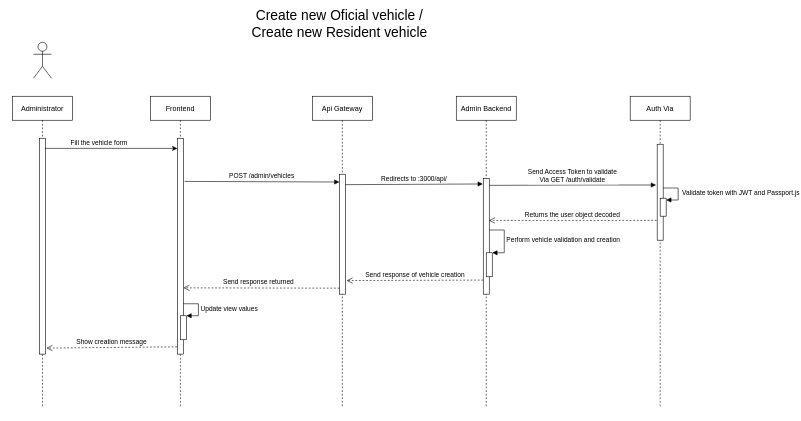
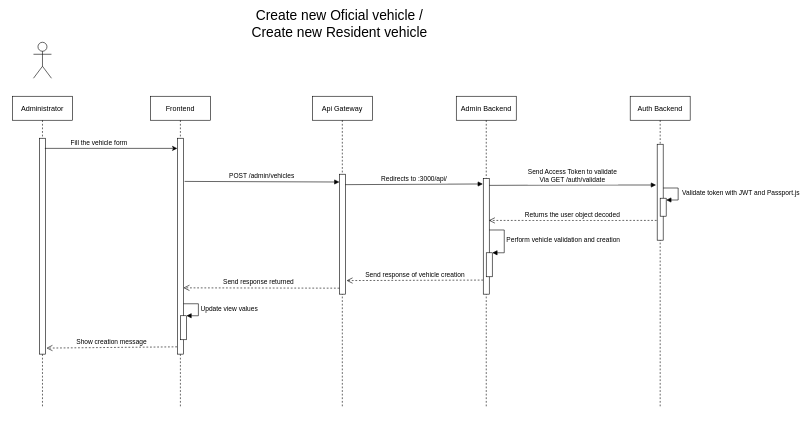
node "Auth Via": label "Auth Via" -> "Auth Backend"
